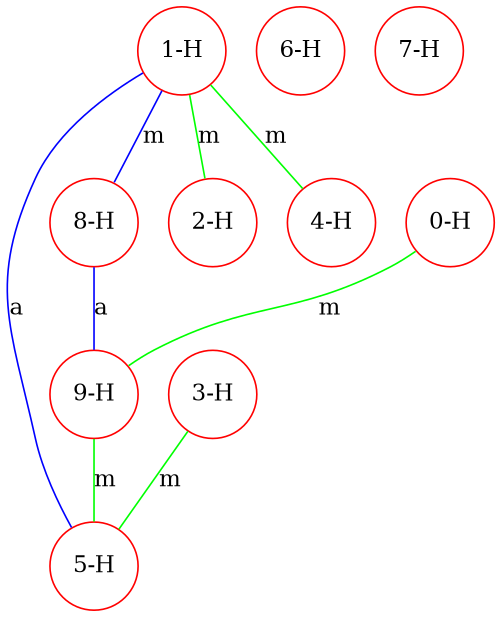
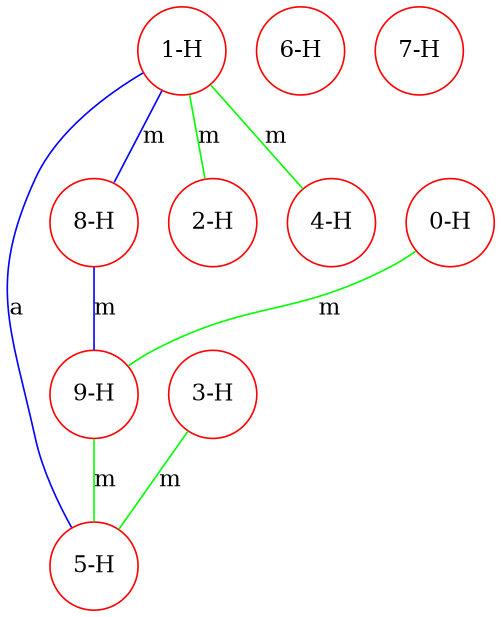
edge "8-H" -- "9-H": label "a" -> "m"
